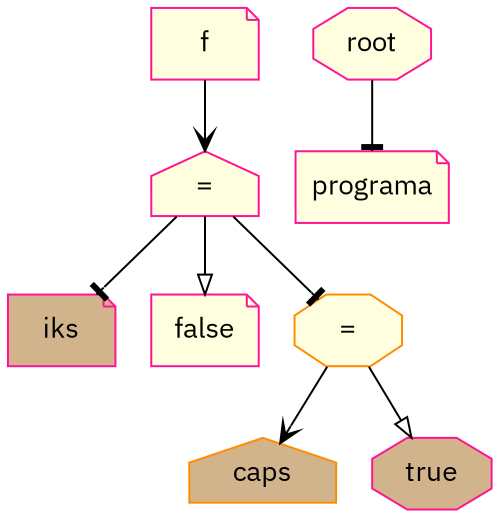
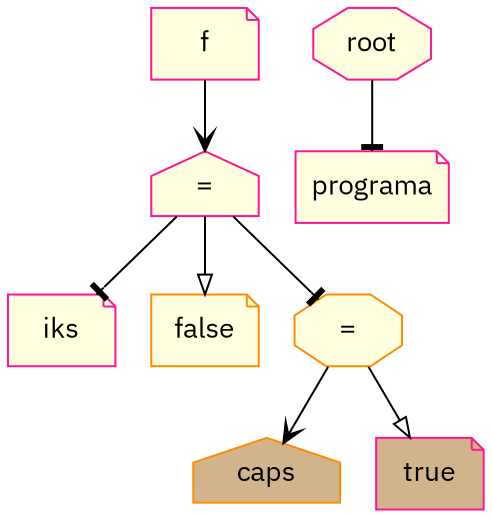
node "iks": fillcolor tan -> lightyellow
node "false": color deeppink -> darkorange
node "true": shape octagon -> note
